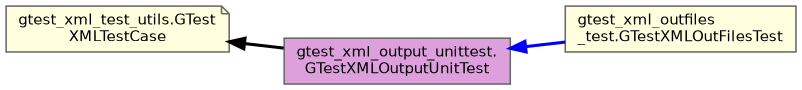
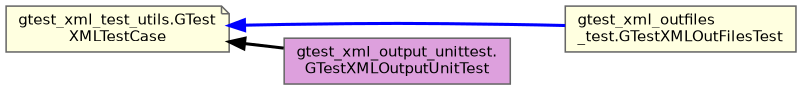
edge "gtest_xml_outfiles _test.GTestXMLOutFilesTest" -> "gtest_xml_output_unittest. GTestXMLOutputUnitTest": now "gtest_xml_outfiles _test.GTestXMLOutFilesTest" -> "gtest_xml_test_utils.GTest XMLTestCase"
